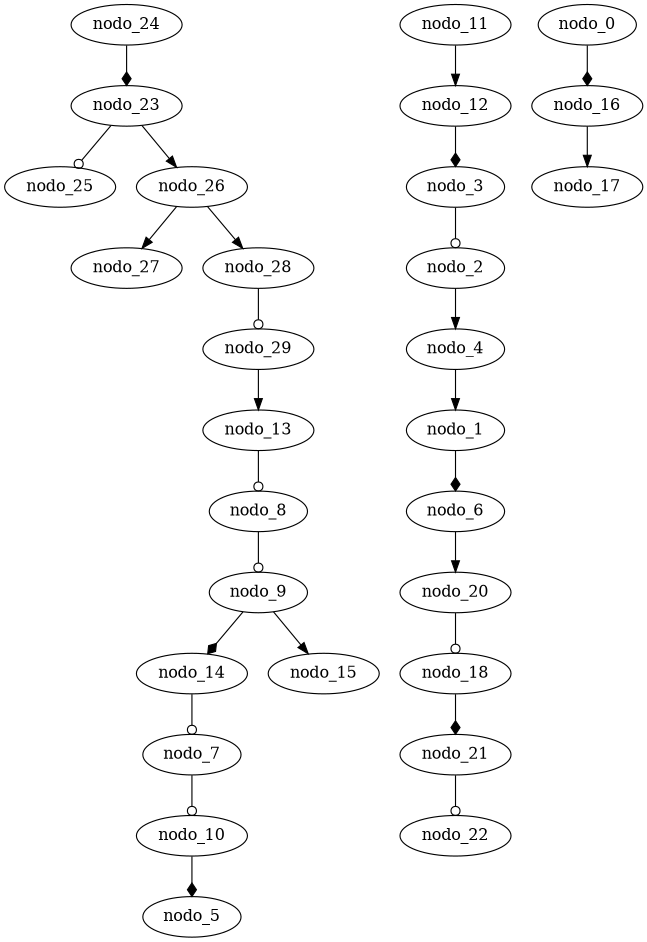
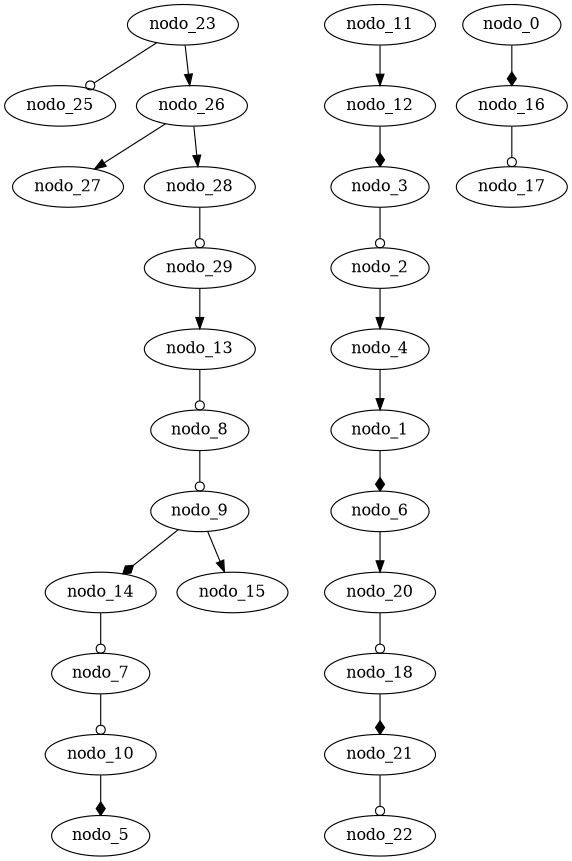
node "nodo_24": removed
edge "nodo_16" -> "nodo_17": arrowhead normal -> odot
